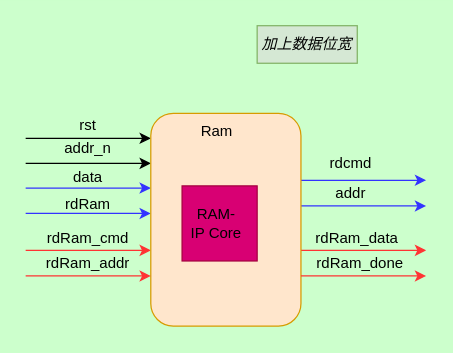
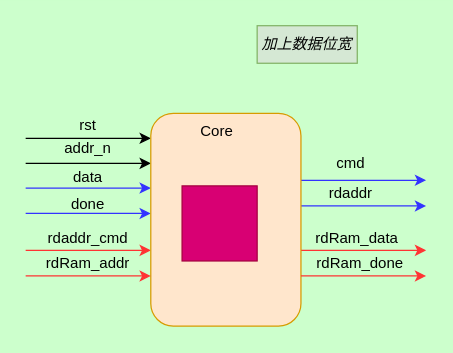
node "Ram": label "Ram" -> "Core"
node "rdcmd": label "rdcmd" -> "cmd"
node "addr": label "addr" -> "rdaddr"
node "rdRam": label "rdRam" -> "done"
node "RAM- IP Core": removed
node "rdRam_cmd": label "rdRam_cmd" -> "rdaddr_cmd"
